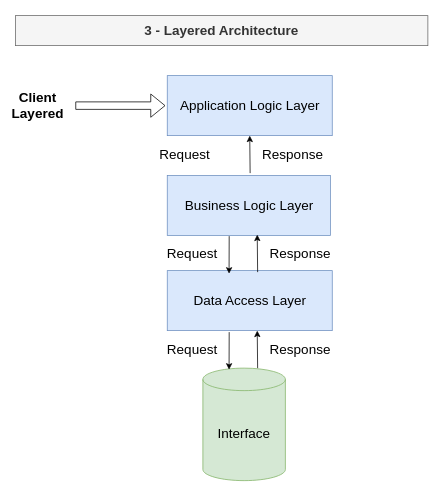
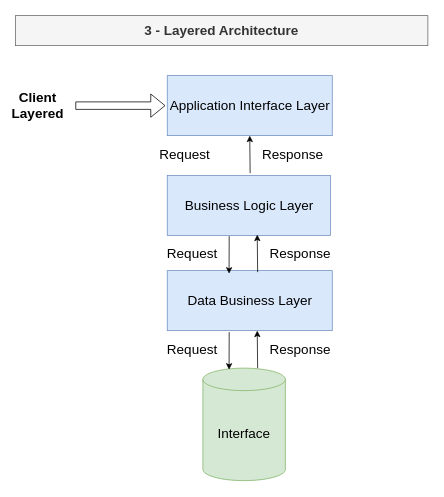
node "Application Logic Layer": label "Application Logic Layer" -> "Application Interface Layer"
node "Data Access Layer": label "Data Access Layer" -> "Data Business Layer"
